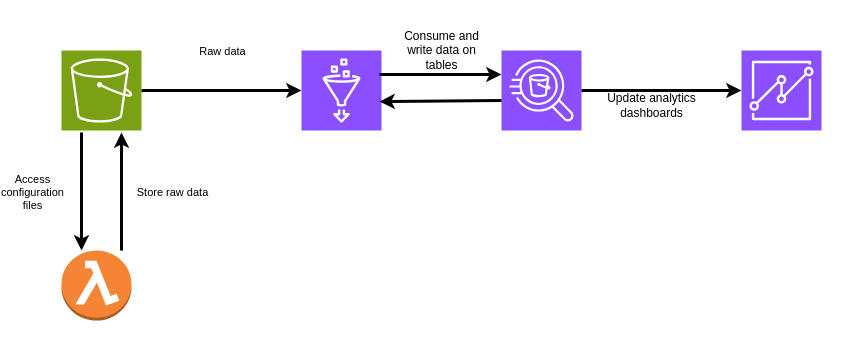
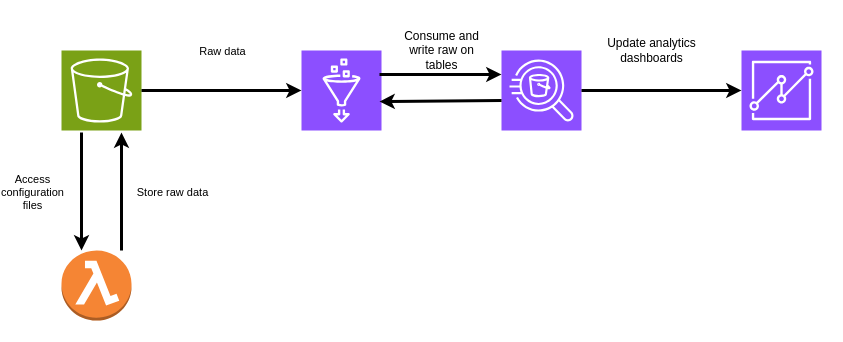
node "Consume and write data on tables": label "Consume and write data on tables" -> "Consume and write raw on tables"
node "Update analytics dashboards": moved (652, 106) -> (652, 51)
